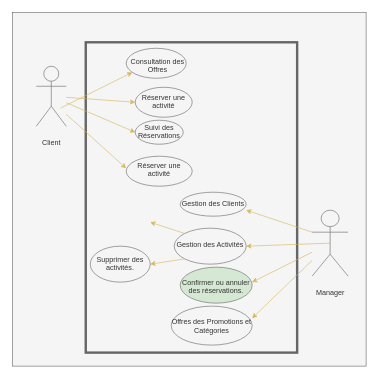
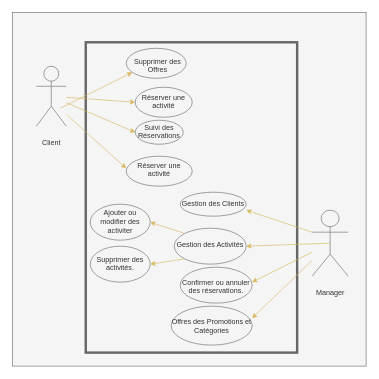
node "Consultation des Offres": label "Consultation des Offres" -> "Supprimer des Offres"
node "Ajouter ou modifier des activiter": added
node "Confirmer ou annuler des réservations.": fillcolor #d5e8d4 -> #f5f5f5
